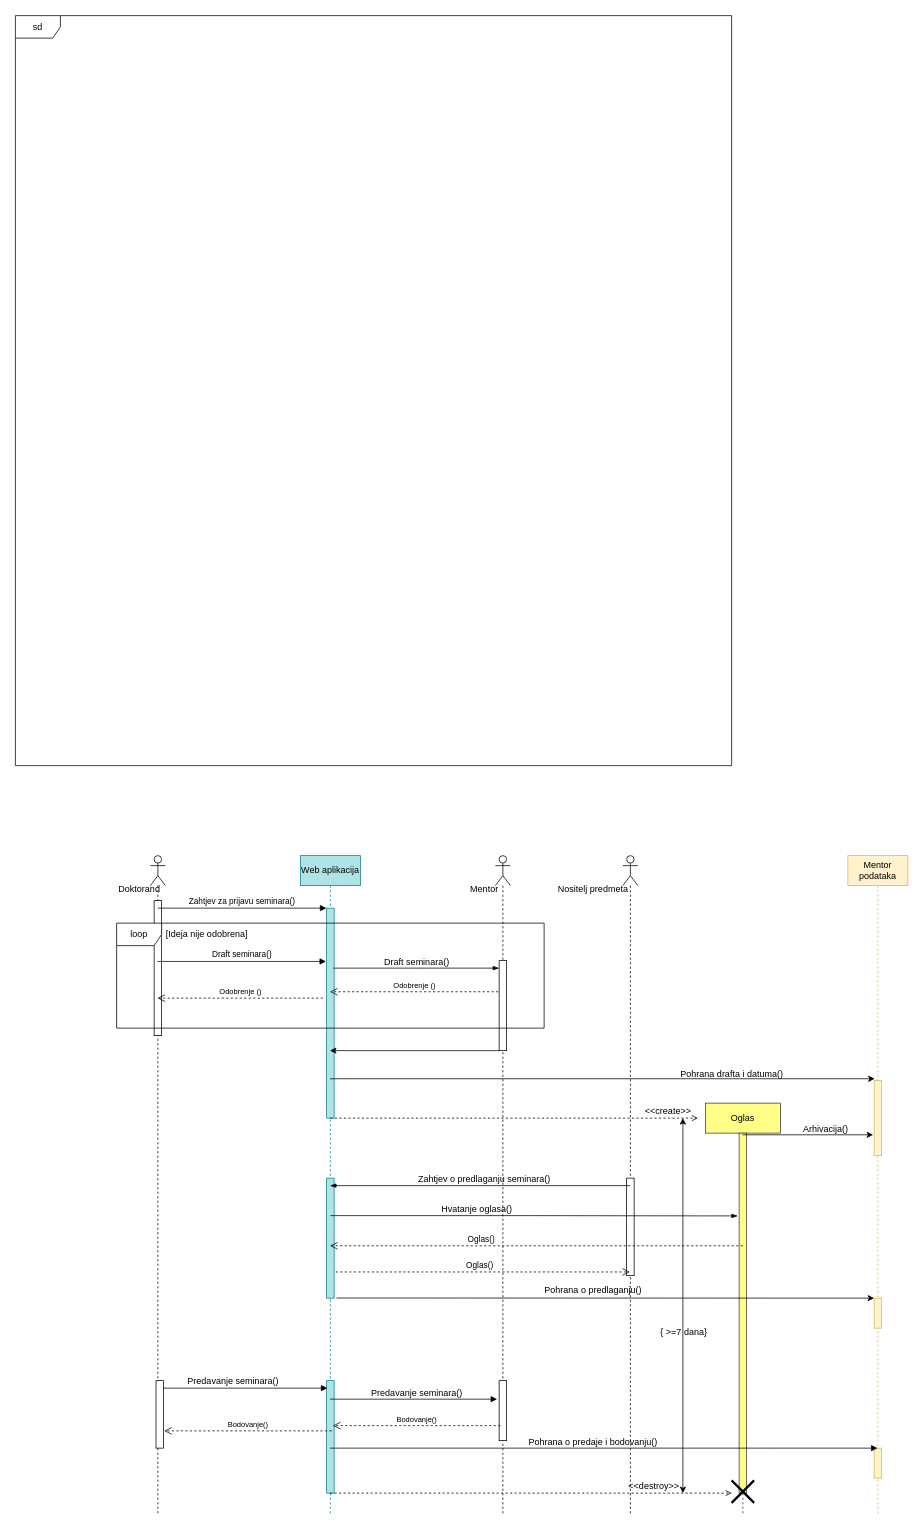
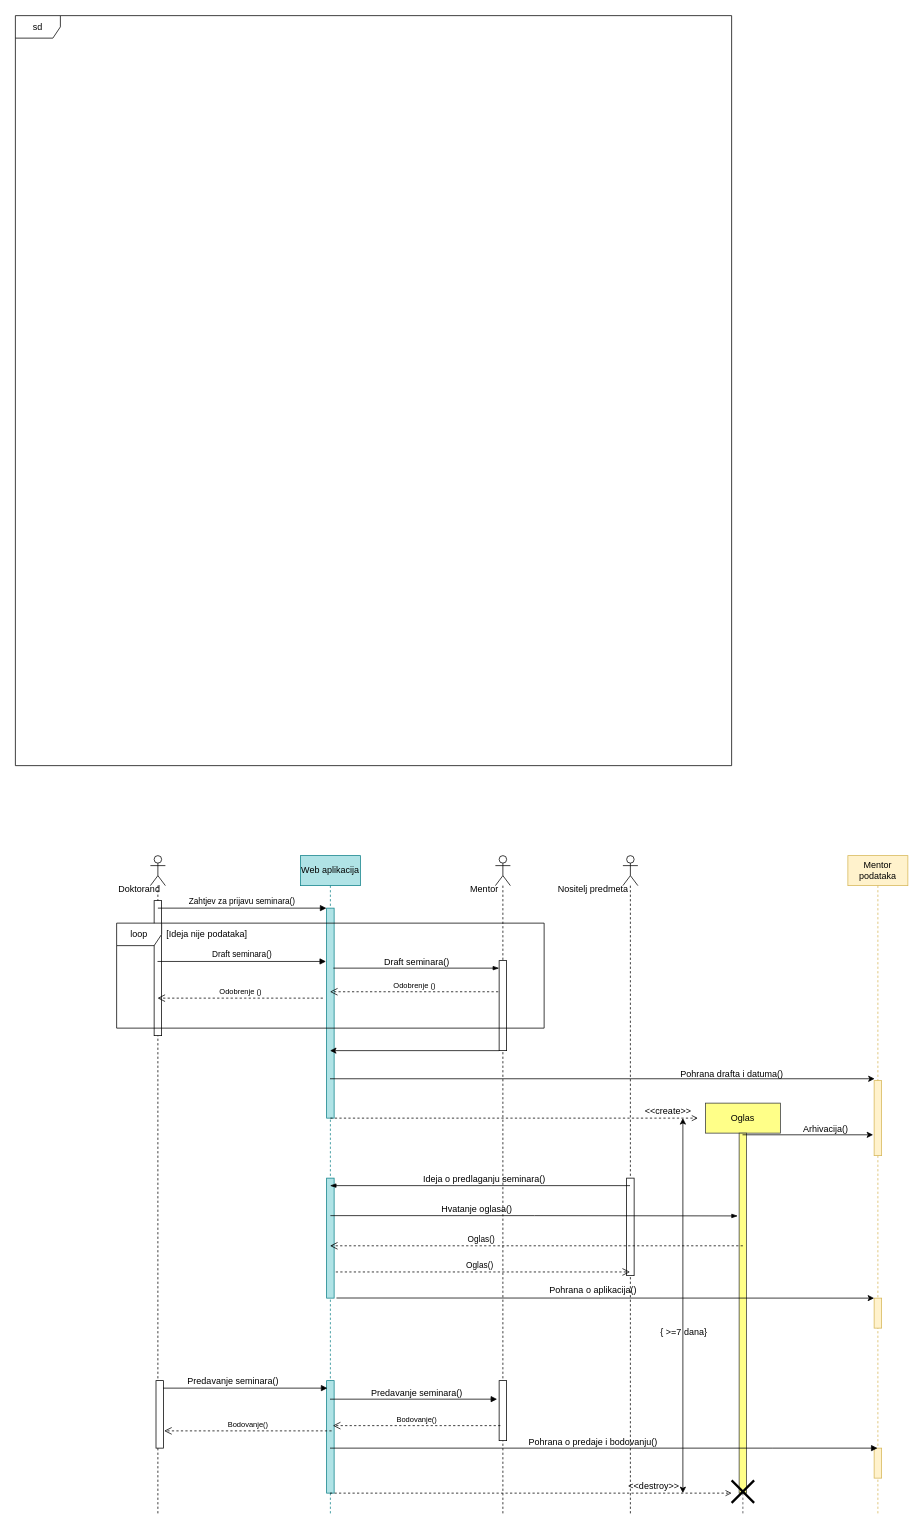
node "[Ideja nije odobrena]": label "[Ideja nije odobrena]" -> "[Ideja nije podataka]"
node "Zahtjev o predlaganju seminara()": label "Zahtjev o predlaganju seminara()" -> "Ideja o predlaganju seminara()"
node "Pohrana o predlaganju()": label "Pohrana o predlaganju()" -> "Pohrana o aplikacija()"
